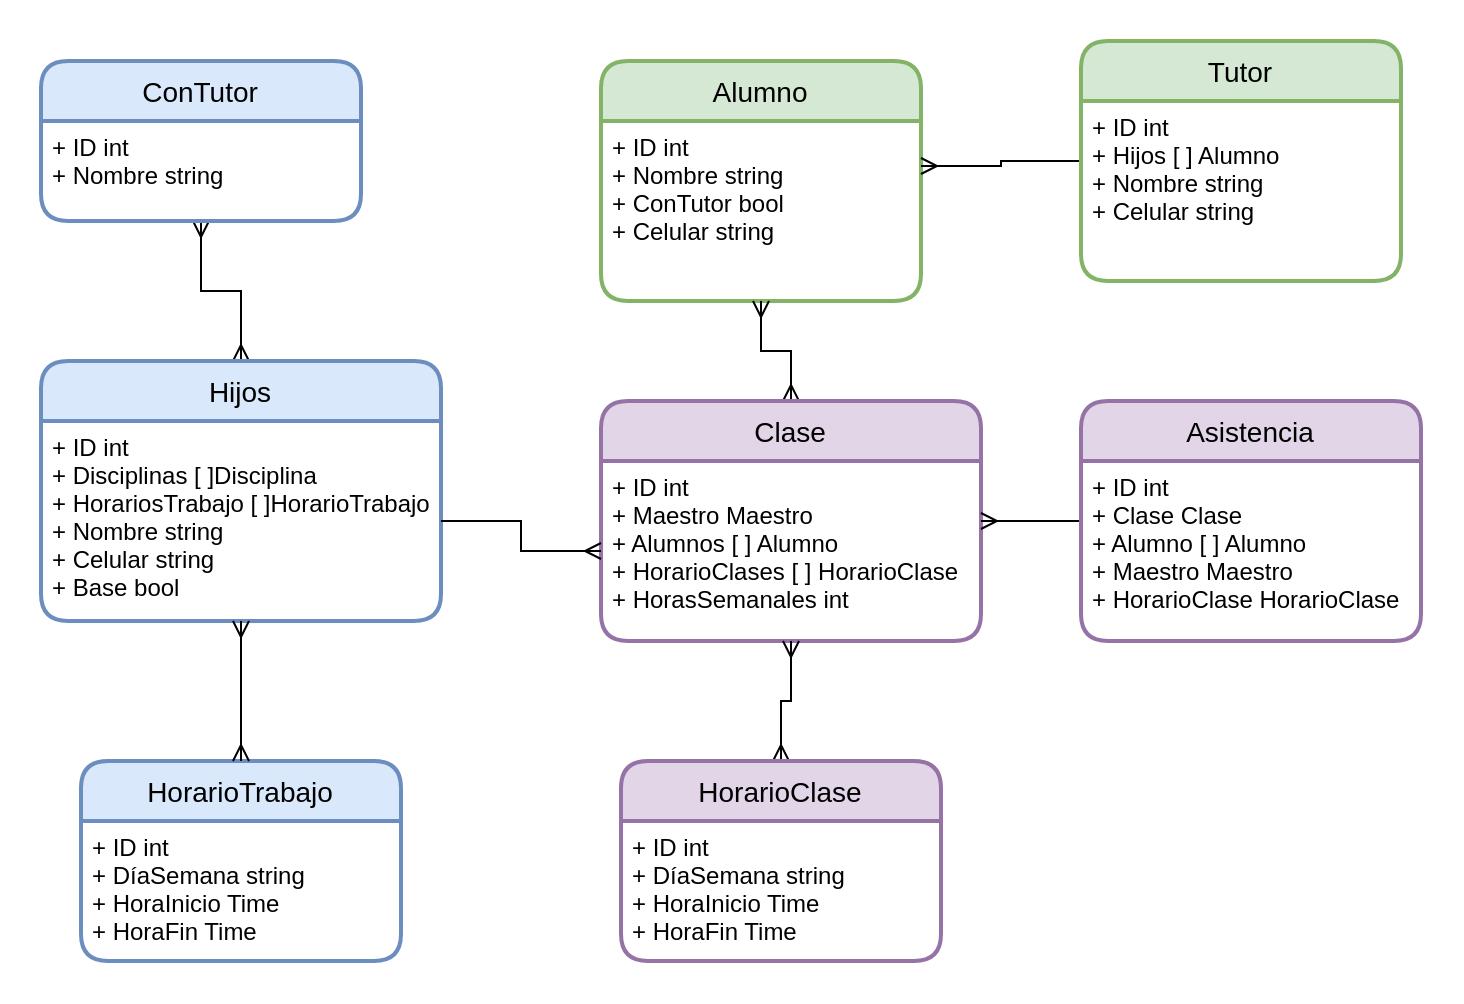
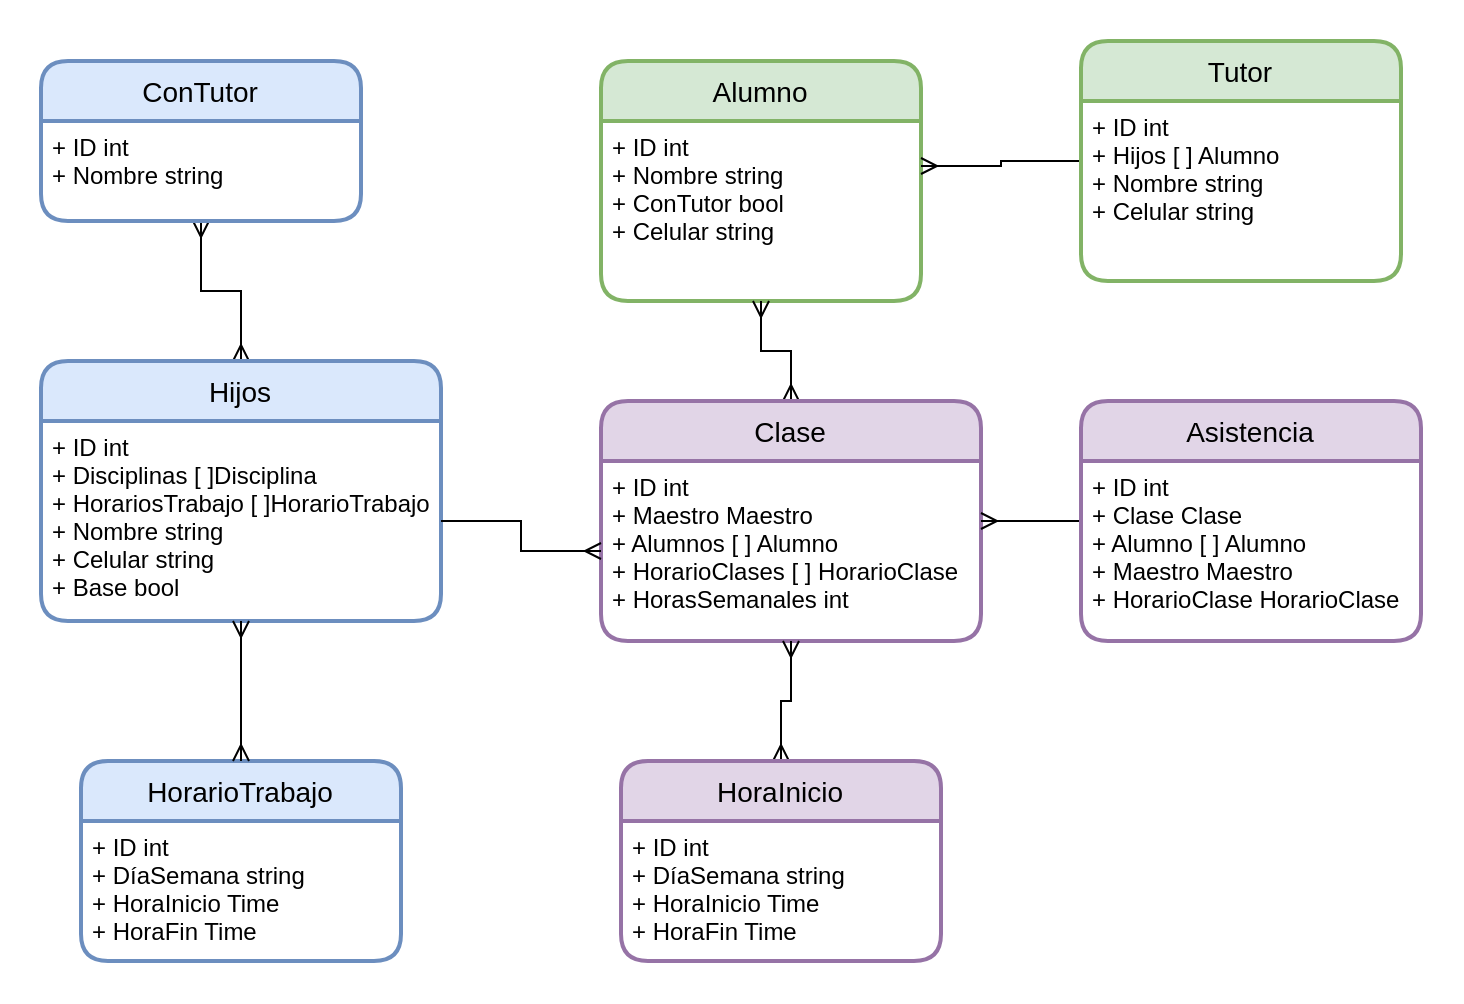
node "HorarioClase": label "HorarioClase" -> "HoraInicio"
